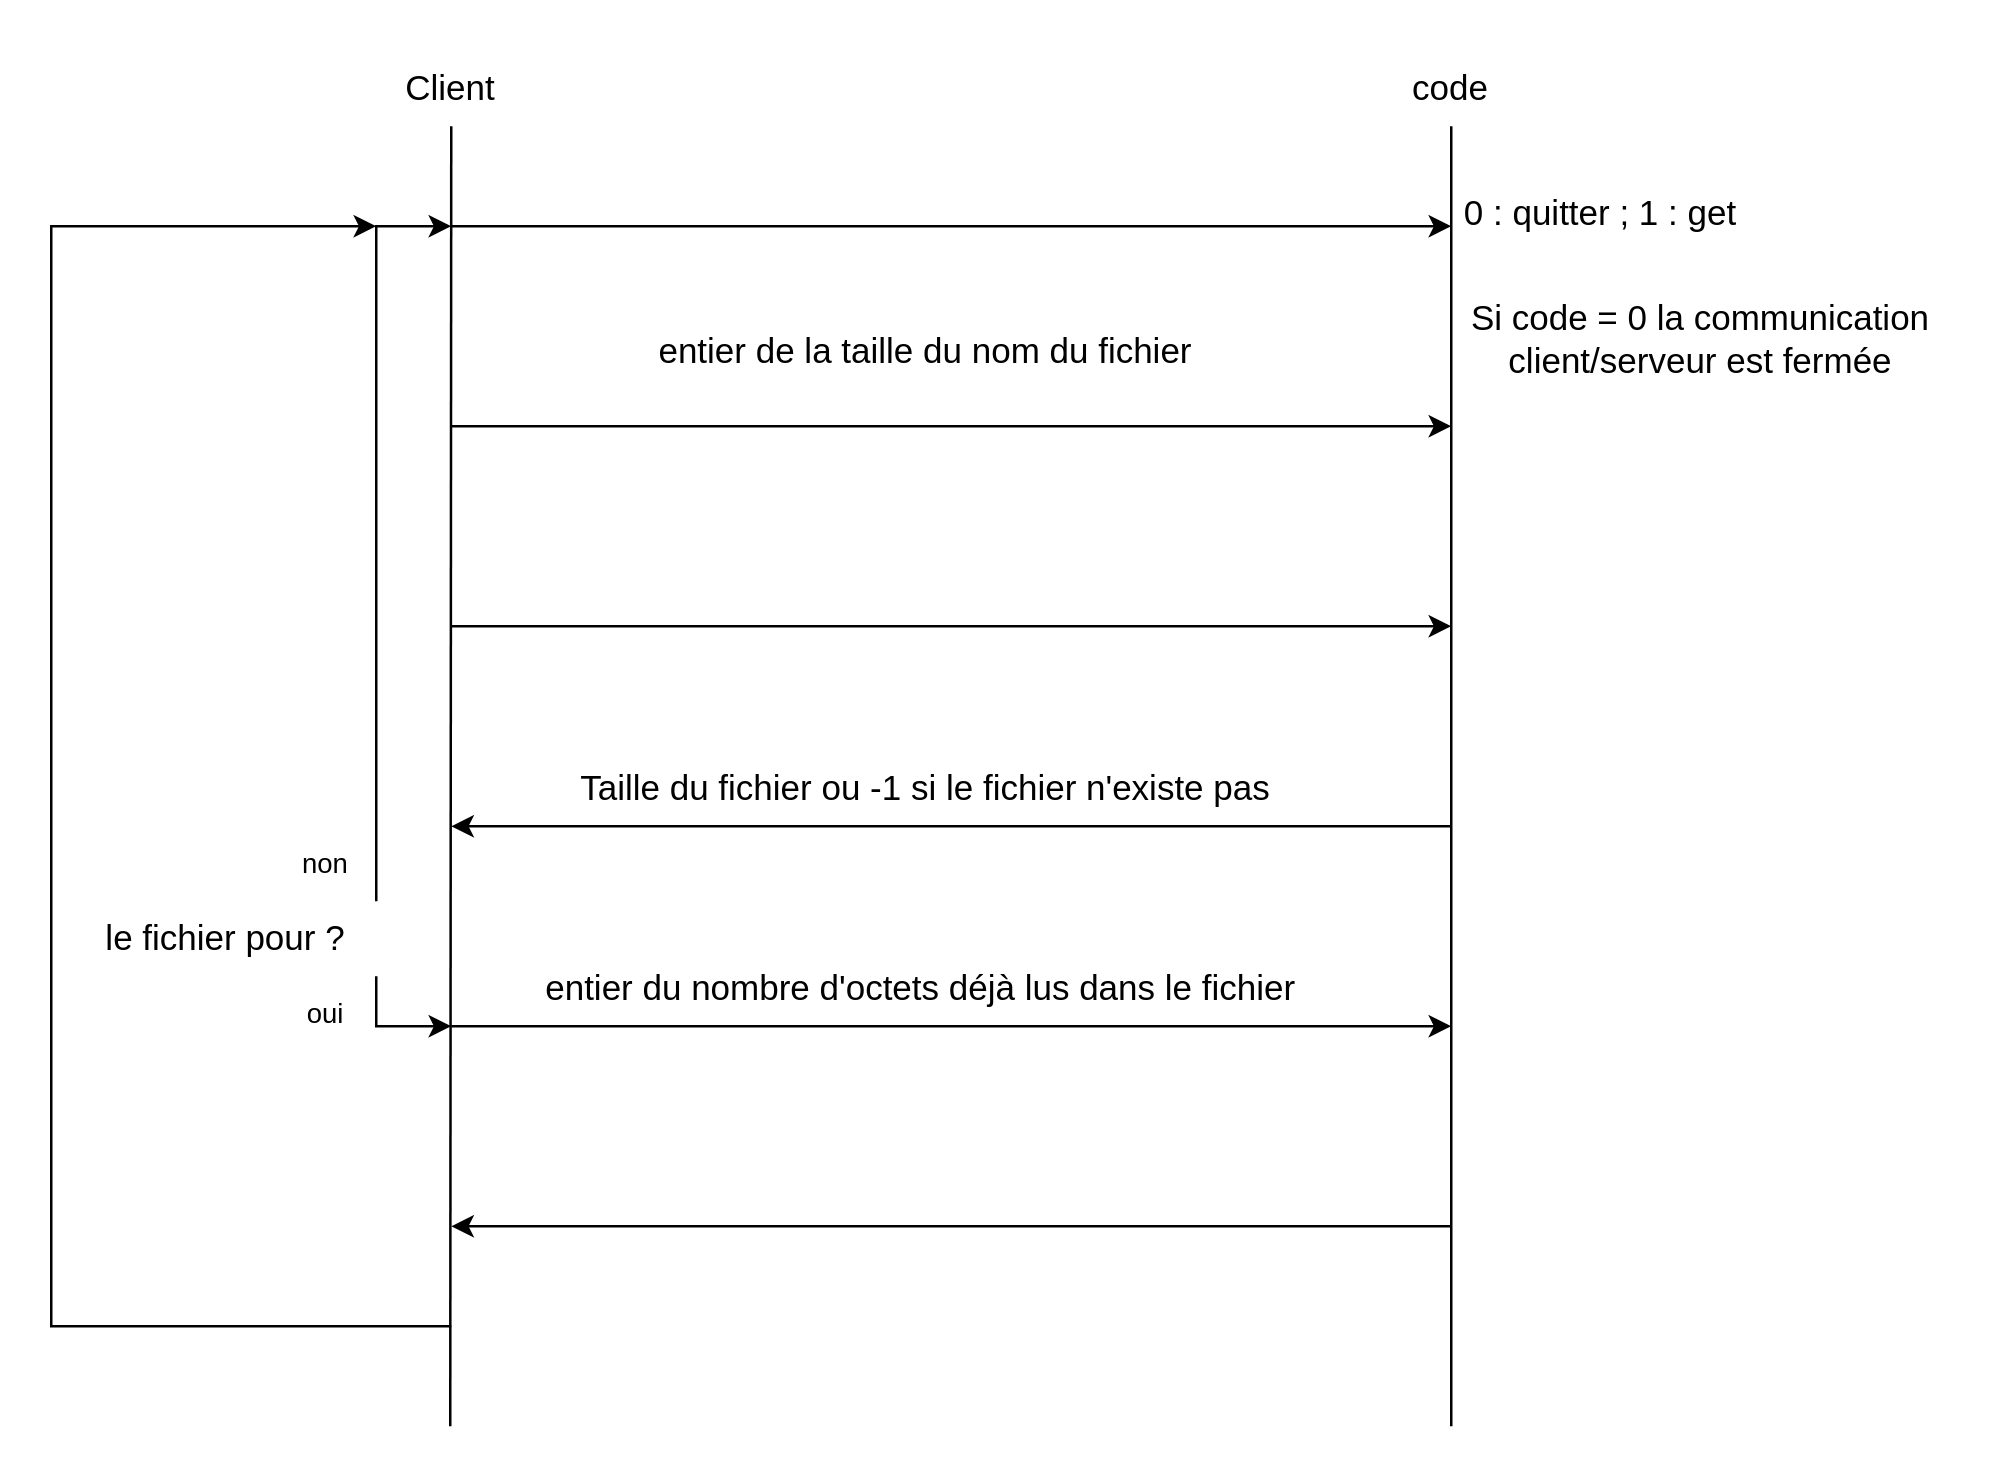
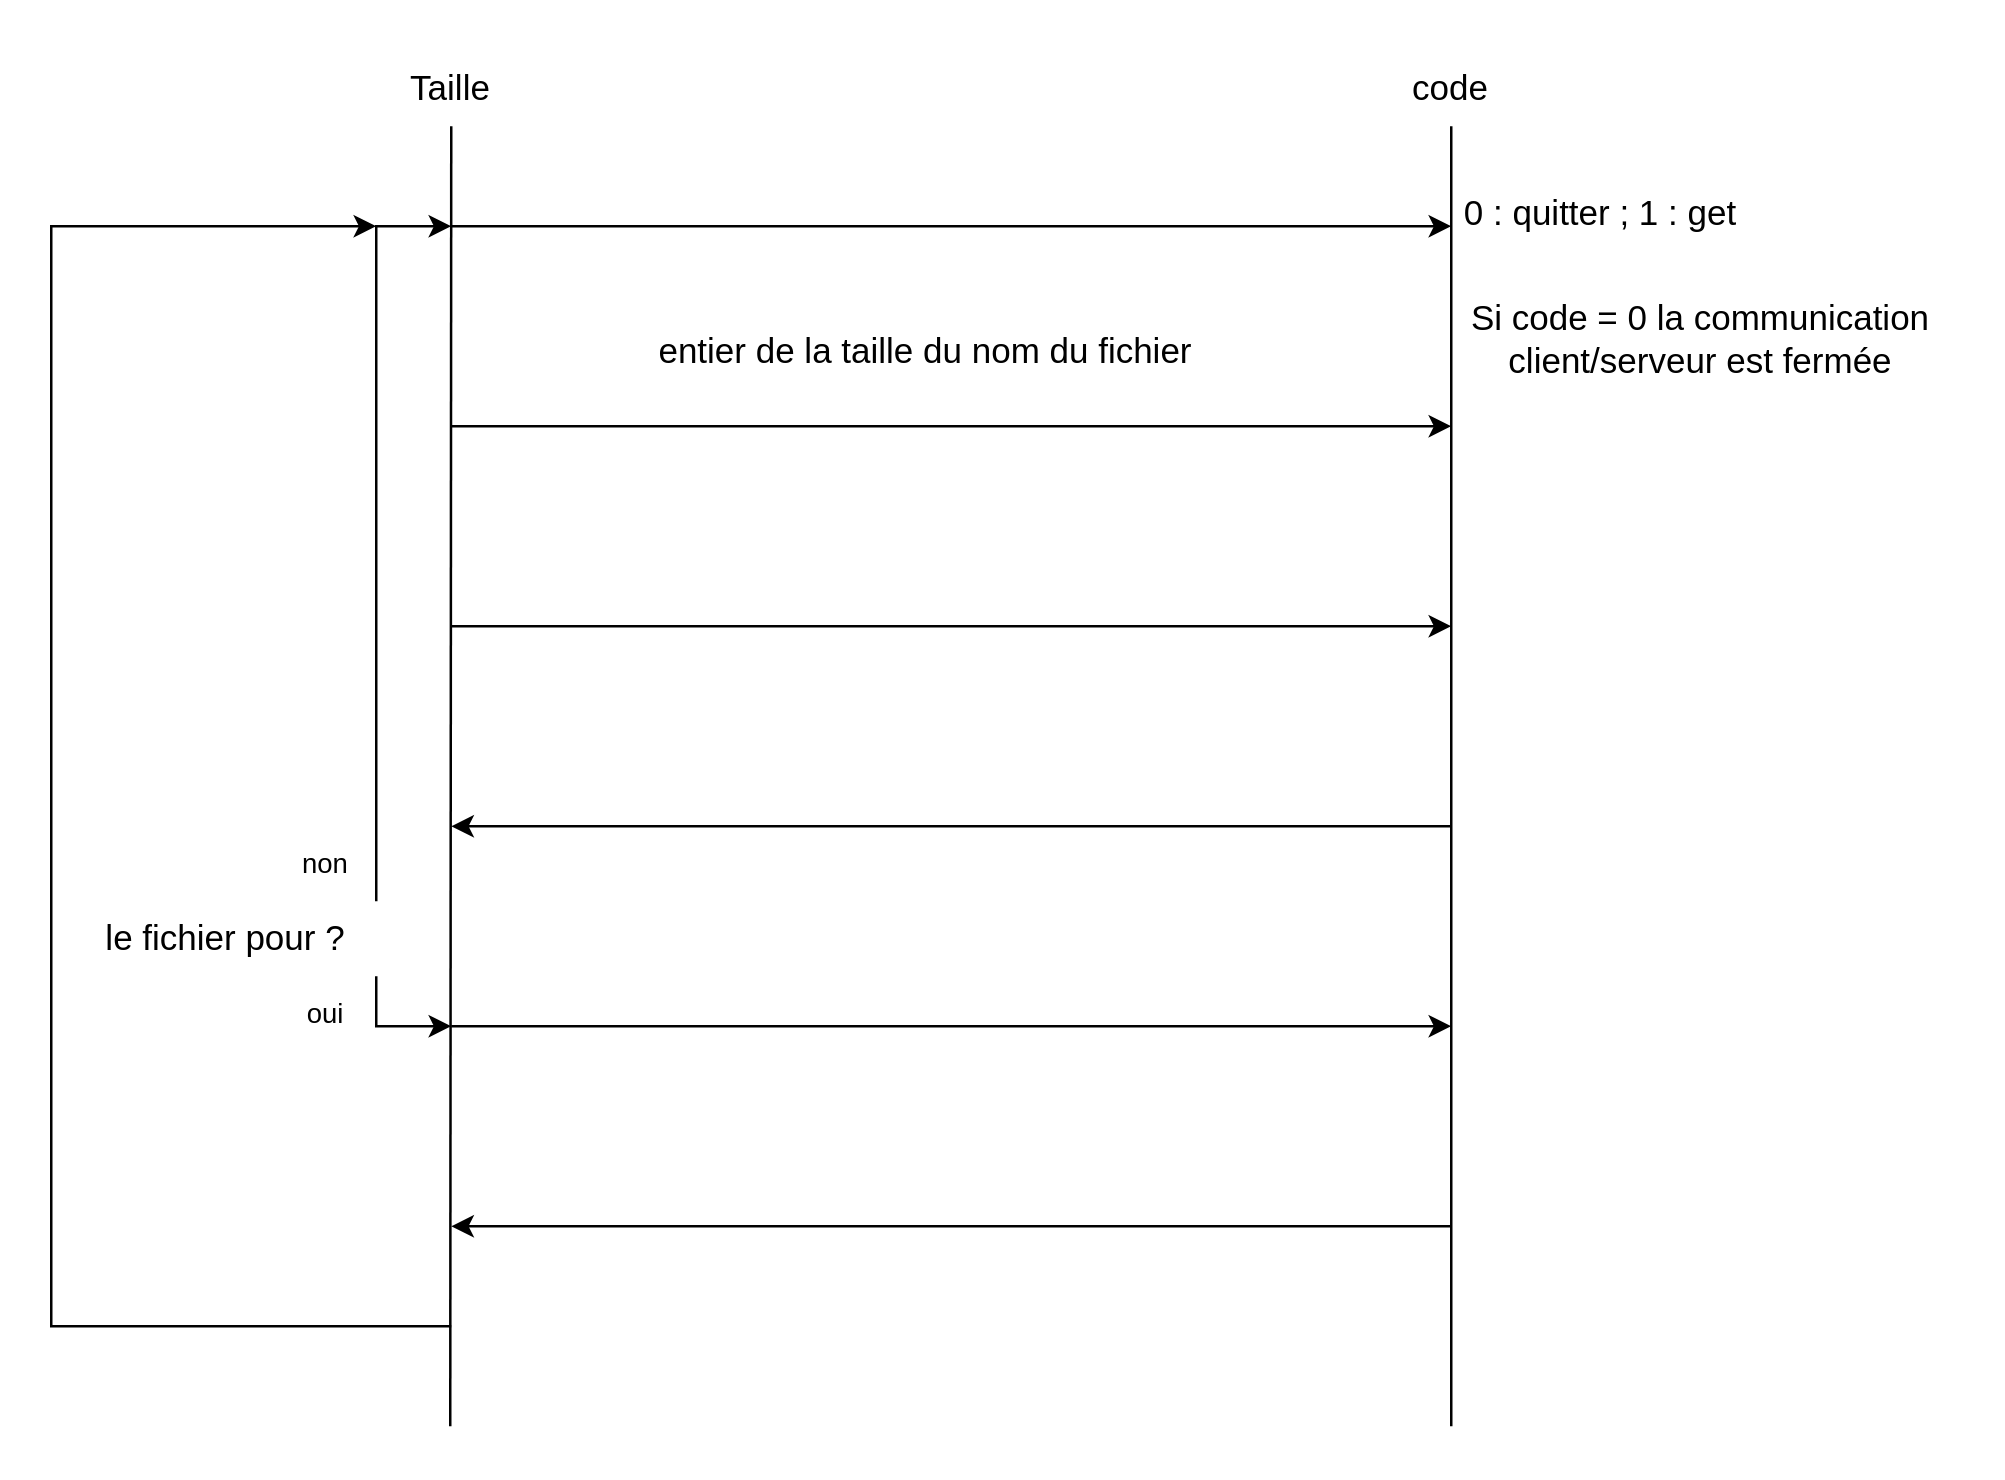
node "Client": label "Client" -> "Taille"
node "Taille du fichier ou -1 si le fichier n'existe pas": removed
node "entier du nombre d'octets déjà lus dans le fichier": removed
